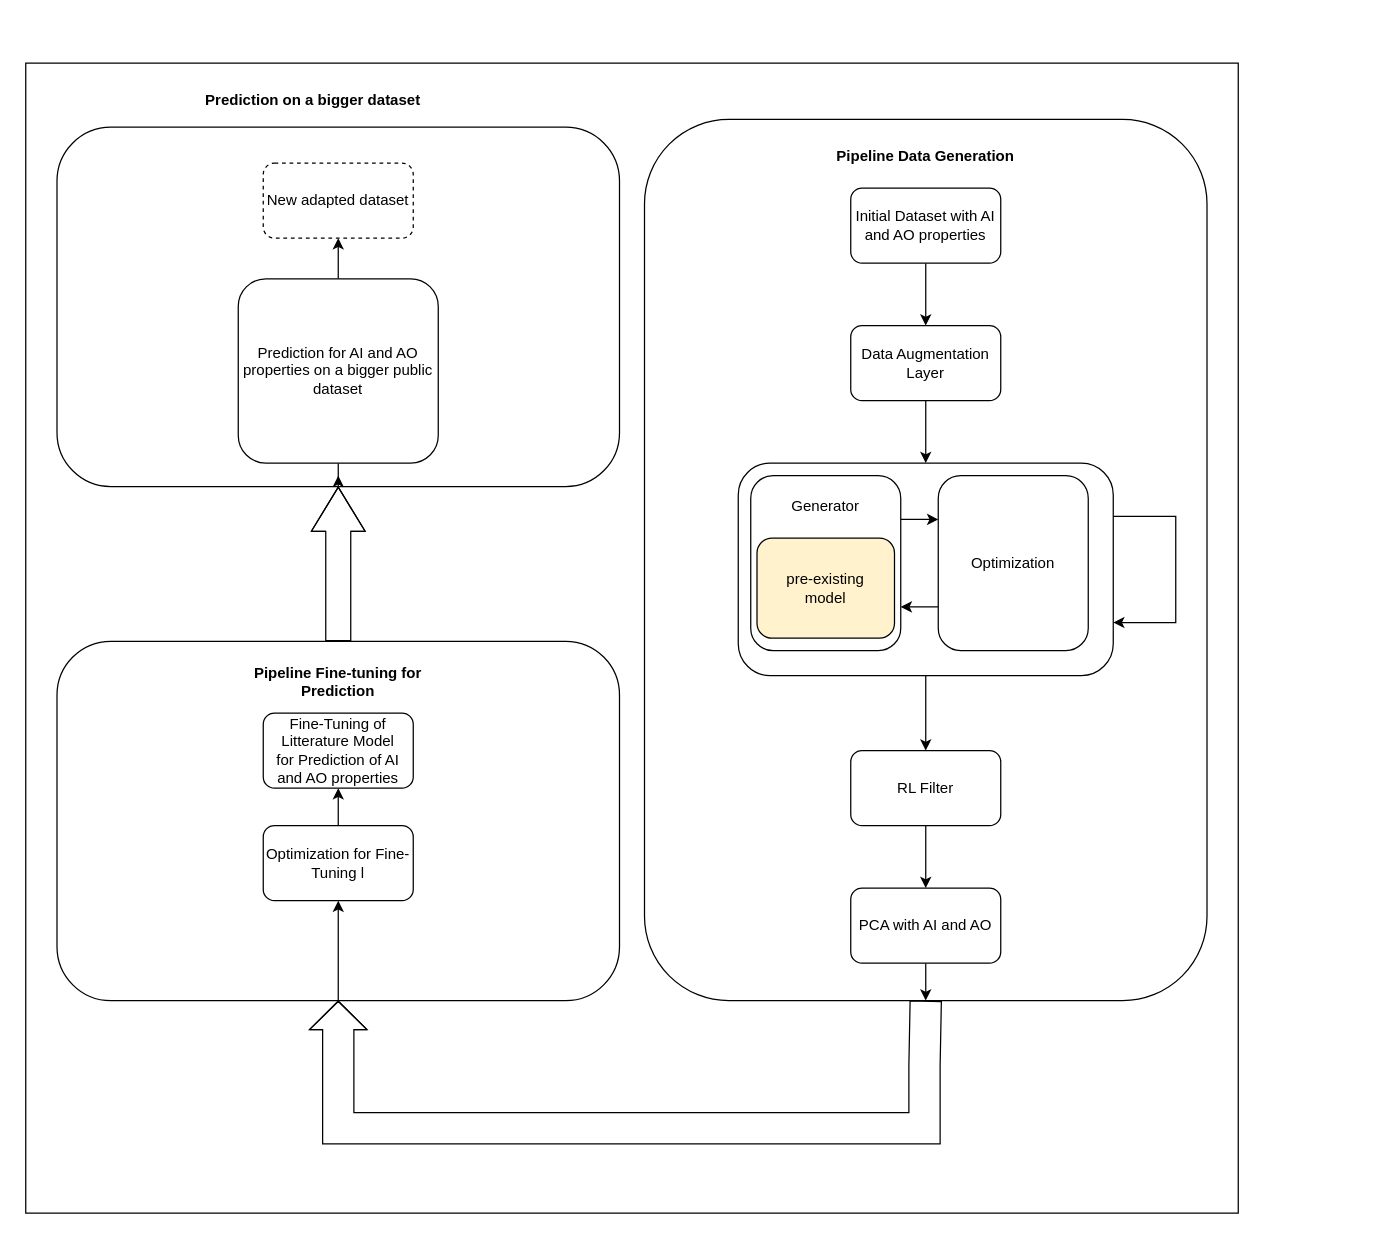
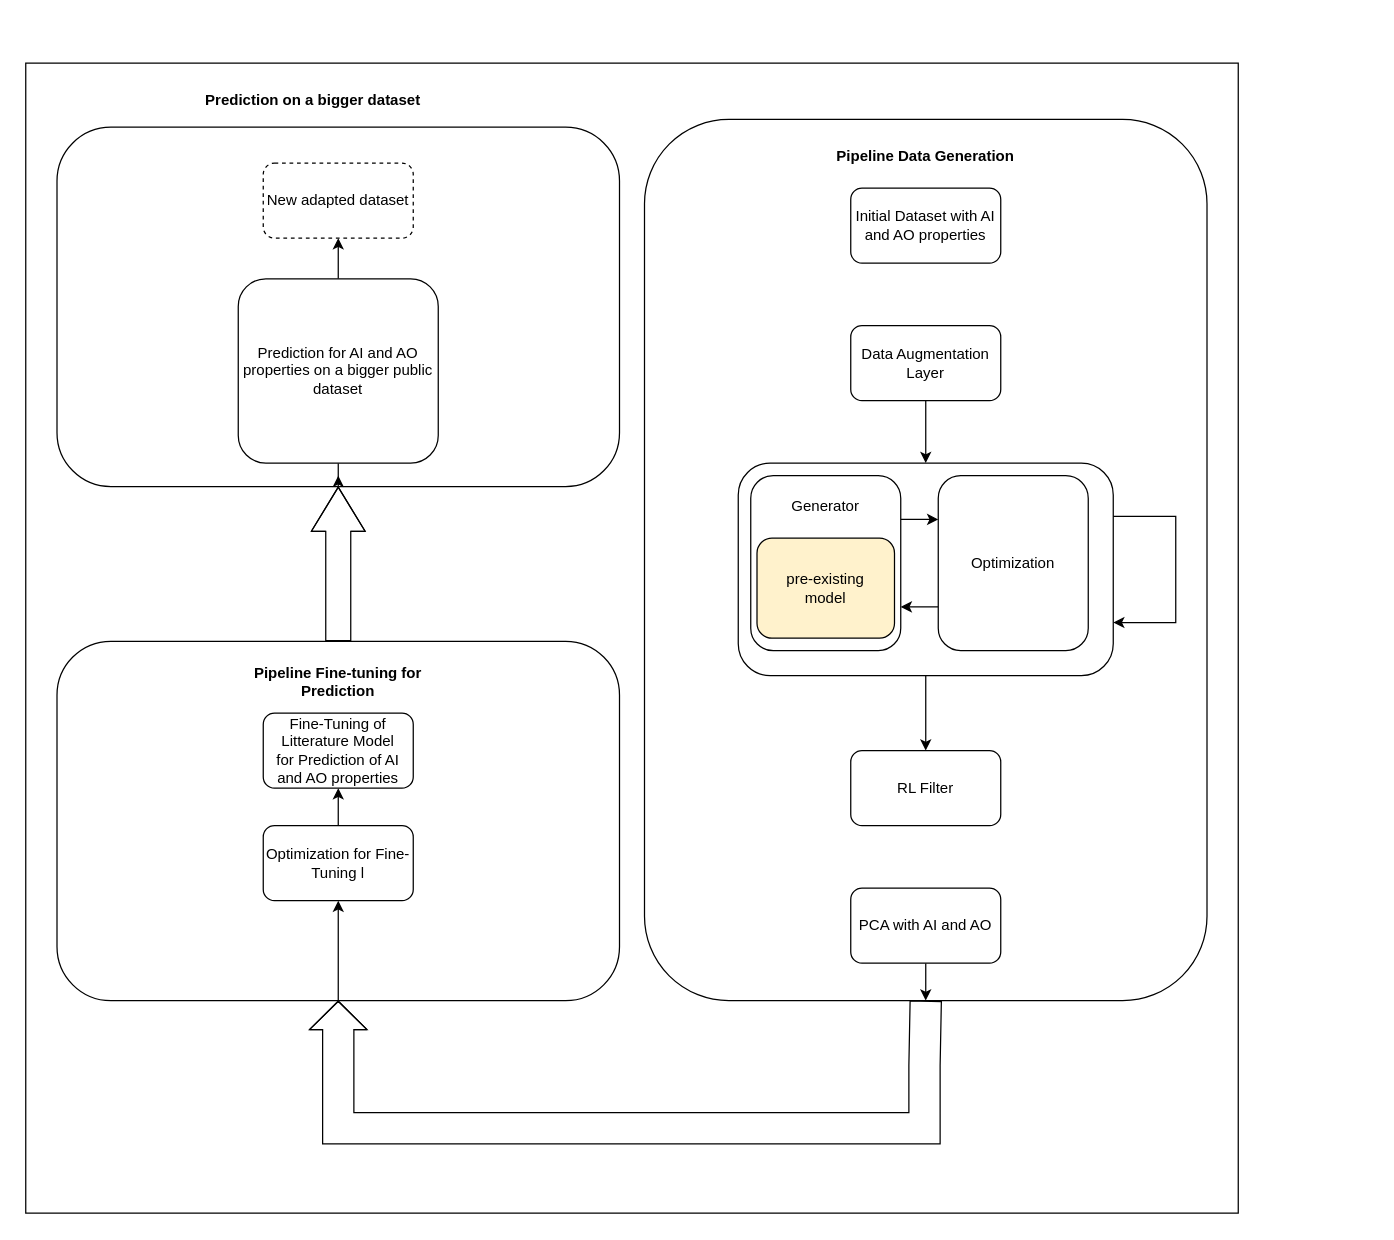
edge "Initial Dataset with AI and AO properties" -> "Data Augmentation Layer": removed
edge "RL Filter" -> "PCA with AI and AO": removed
